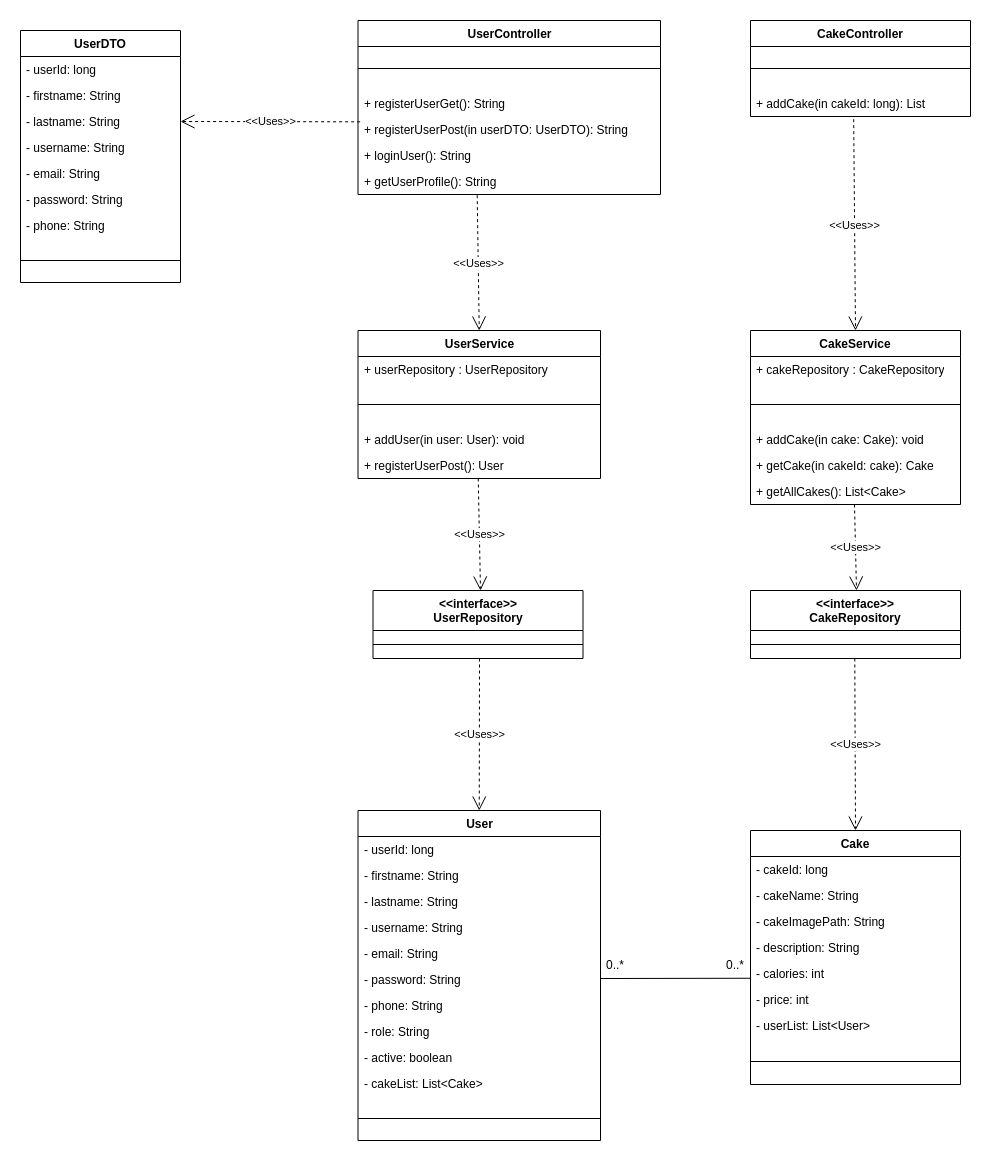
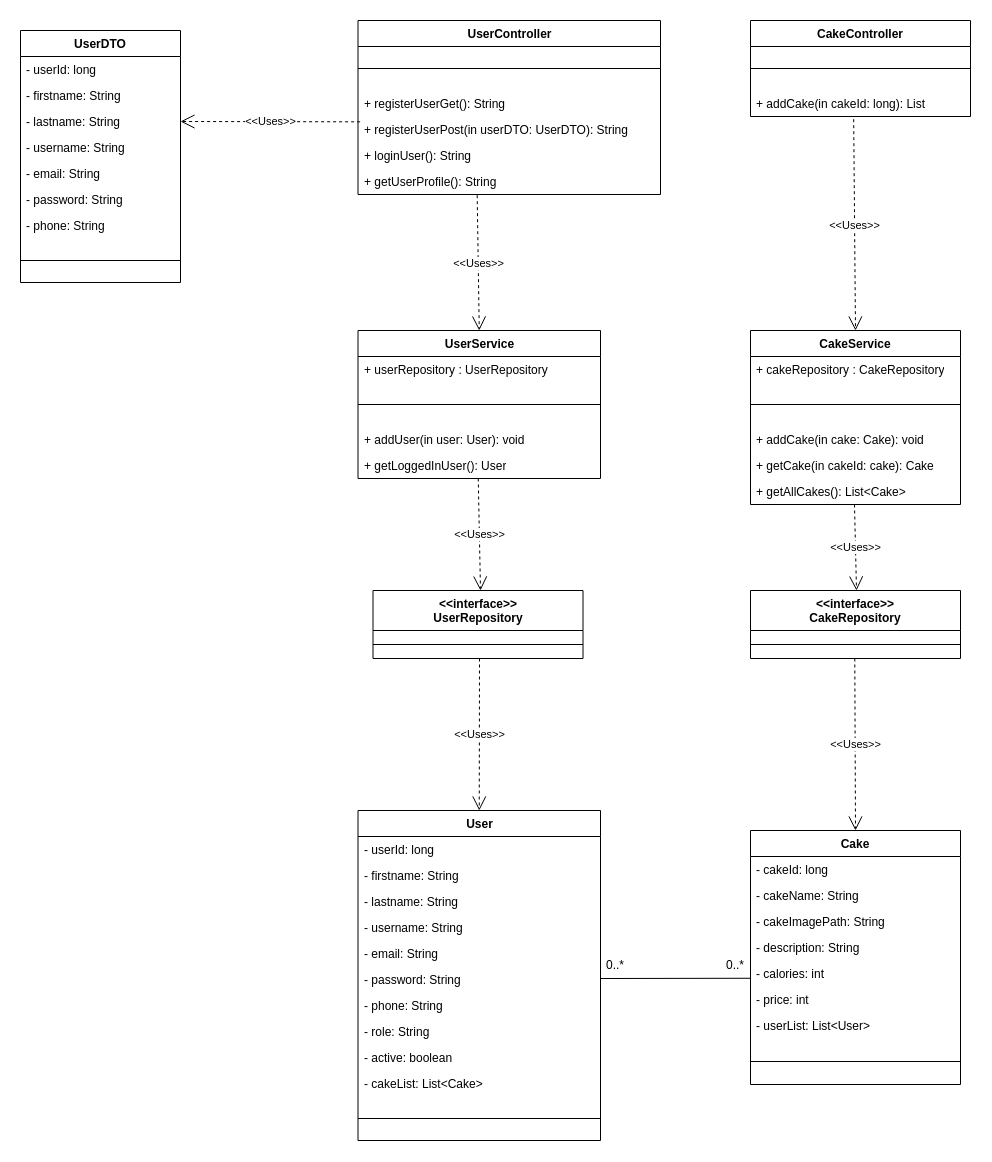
node "+ registerUserPost(): User": label "+ registerUserPost(): User" -> "+ getLoggedInUser(): User"
